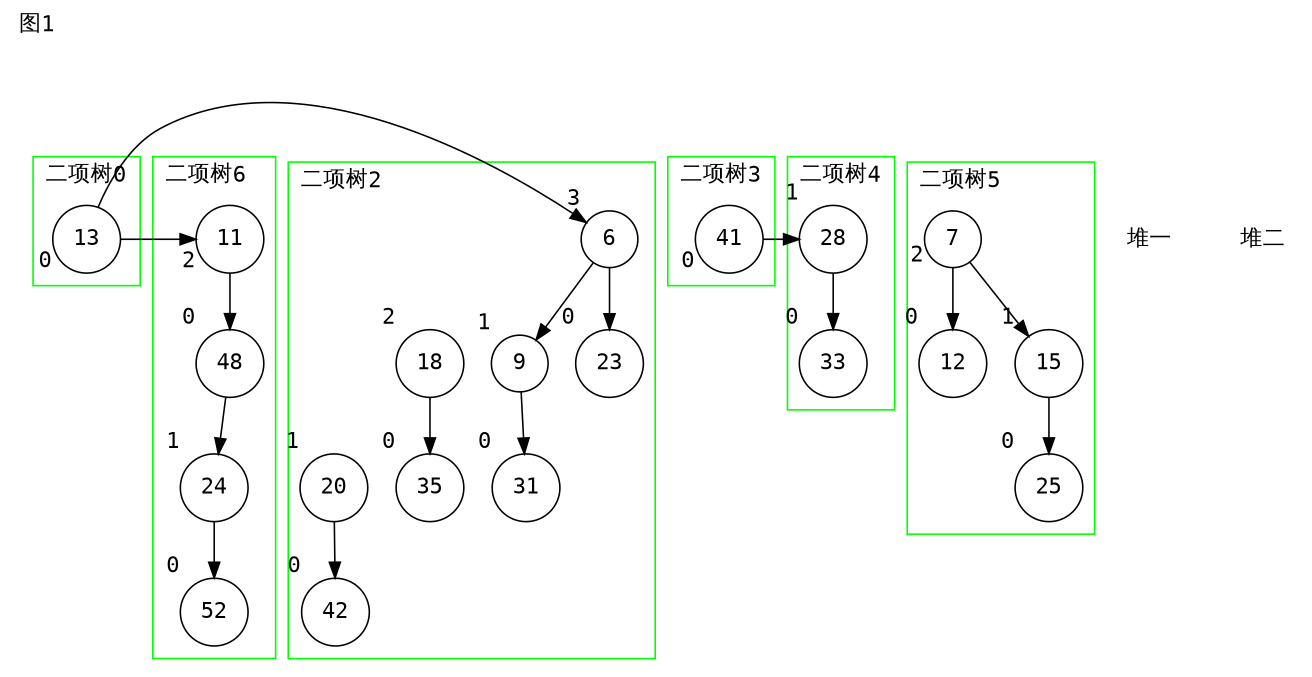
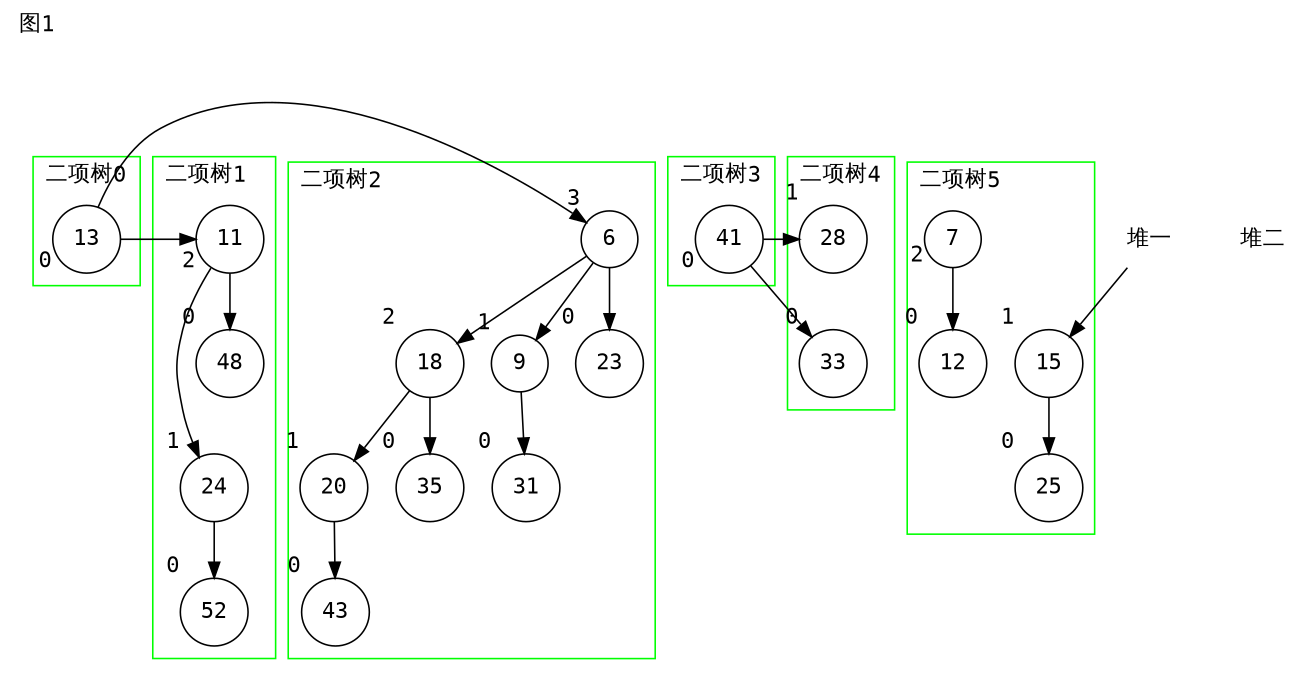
cluster "二项树6": label "二项树6" -> "二项树1"
edge "28 1" -> "33 0": now "41 0" -> "33 0"
edge "7 2" -> "15 1": now "堆一" -> "15 1"
edge "6 3" -> "18 2": added
edge "48 0" -> "24 1": now "11 2" -> "24 1"
edge "18 2" -> "20 1": added
node "42 0": label "42 0" -> "43 0"
